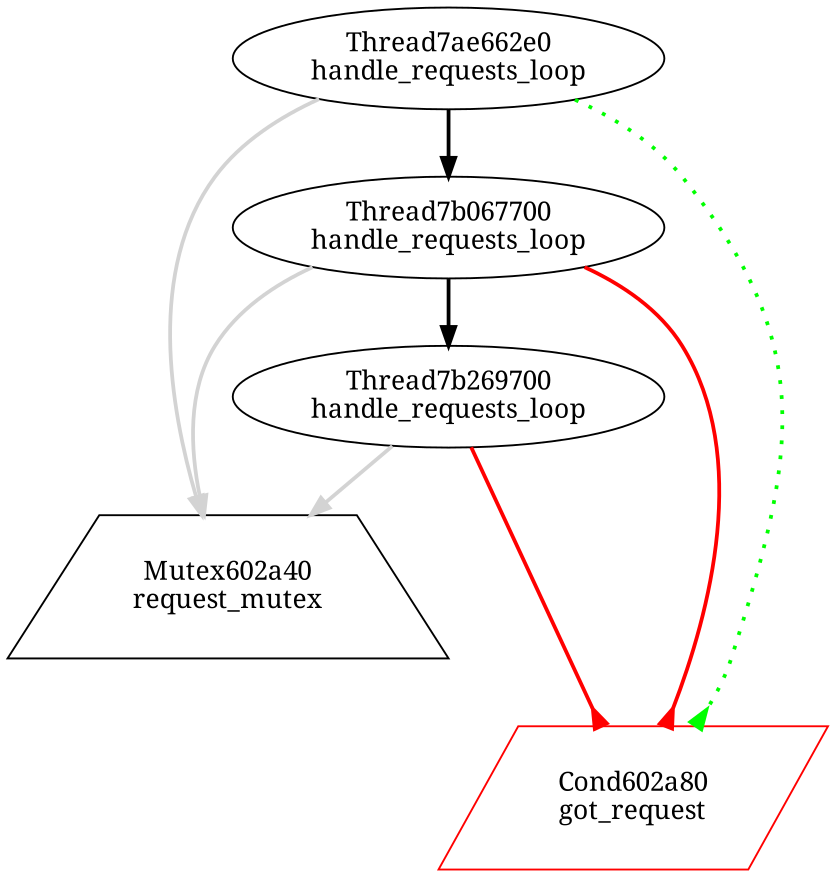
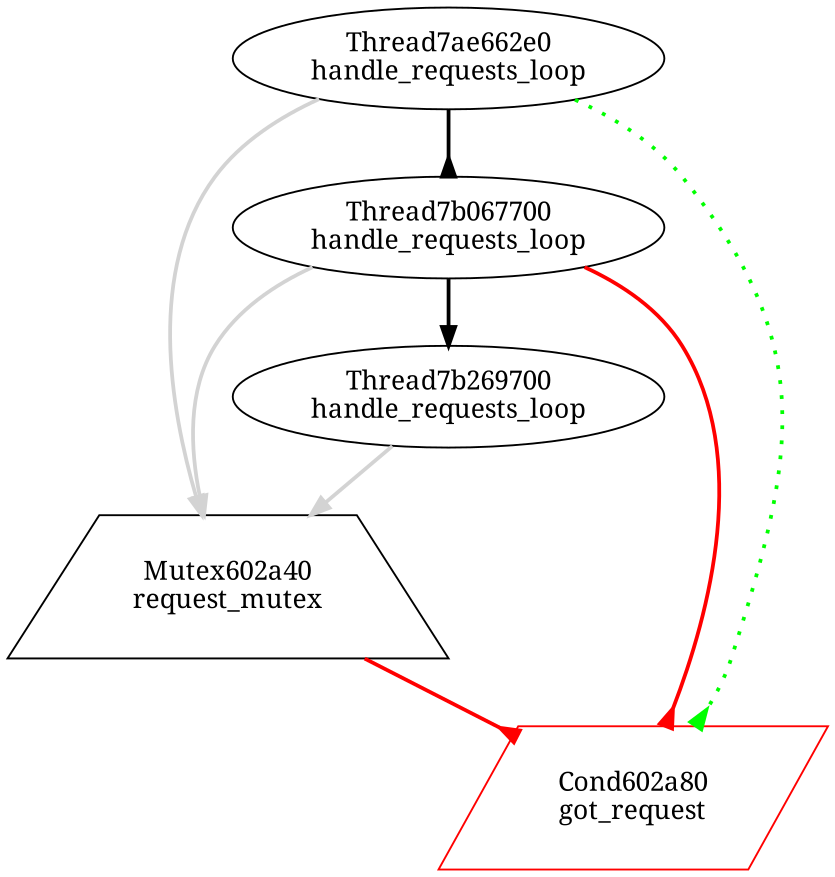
edge "Thread7ae662e0 handle_requests_loop" -> "Thread7b067700 handle_requests_loop": arrowhead normal -> inv
edge "Thread7b269700 handle_requests_loop" -> "Cond602a80 got_request": now "Mutex602a40 request_mutex" -> "Cond602a80 got_request"
